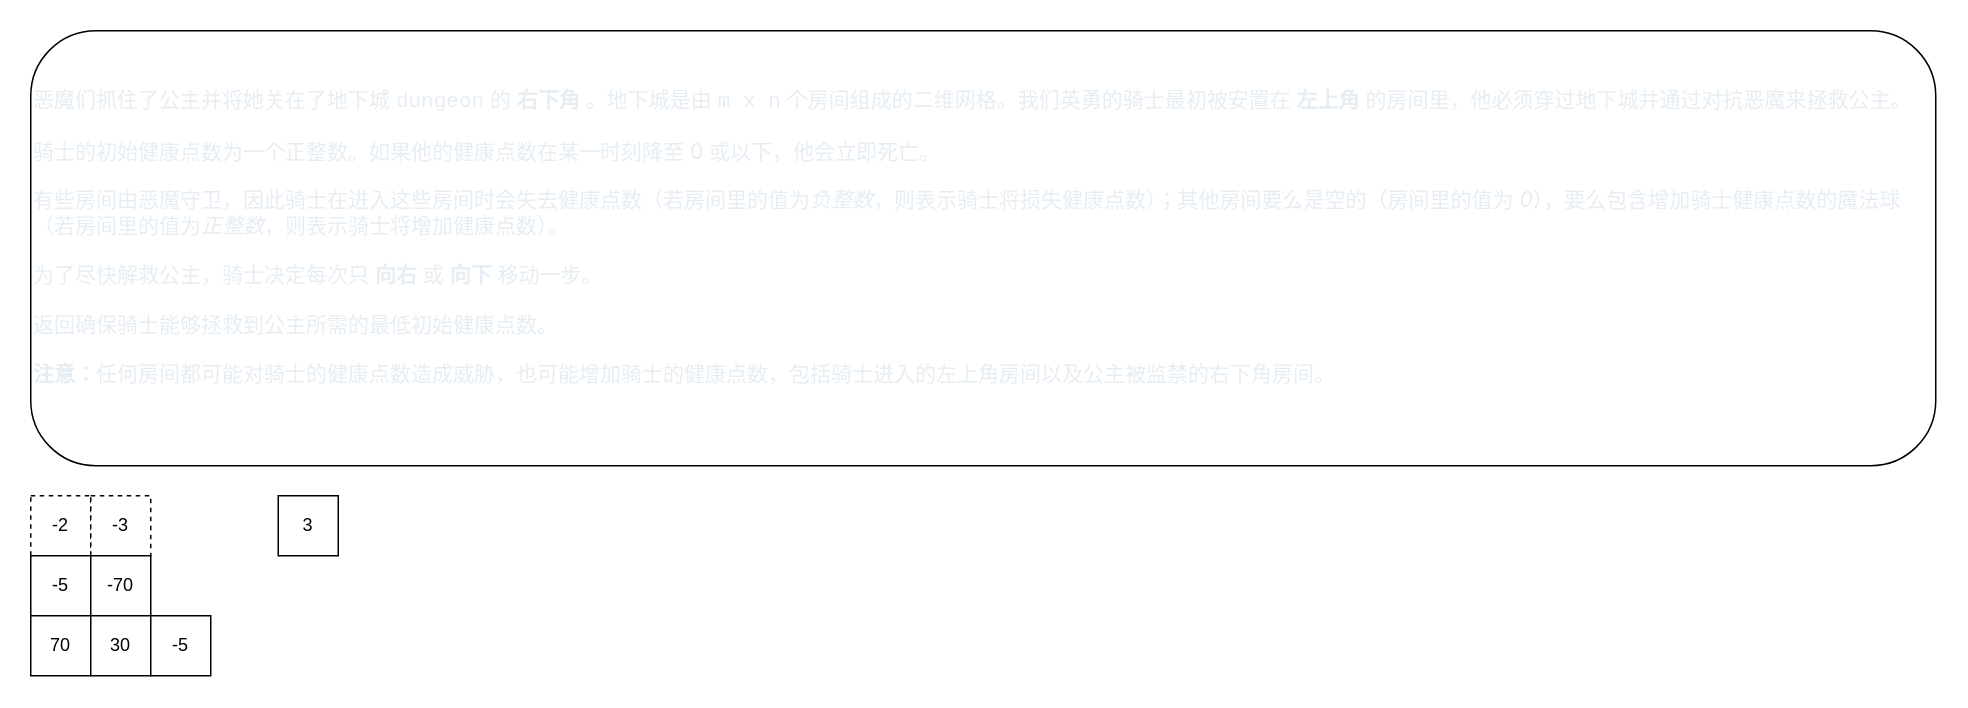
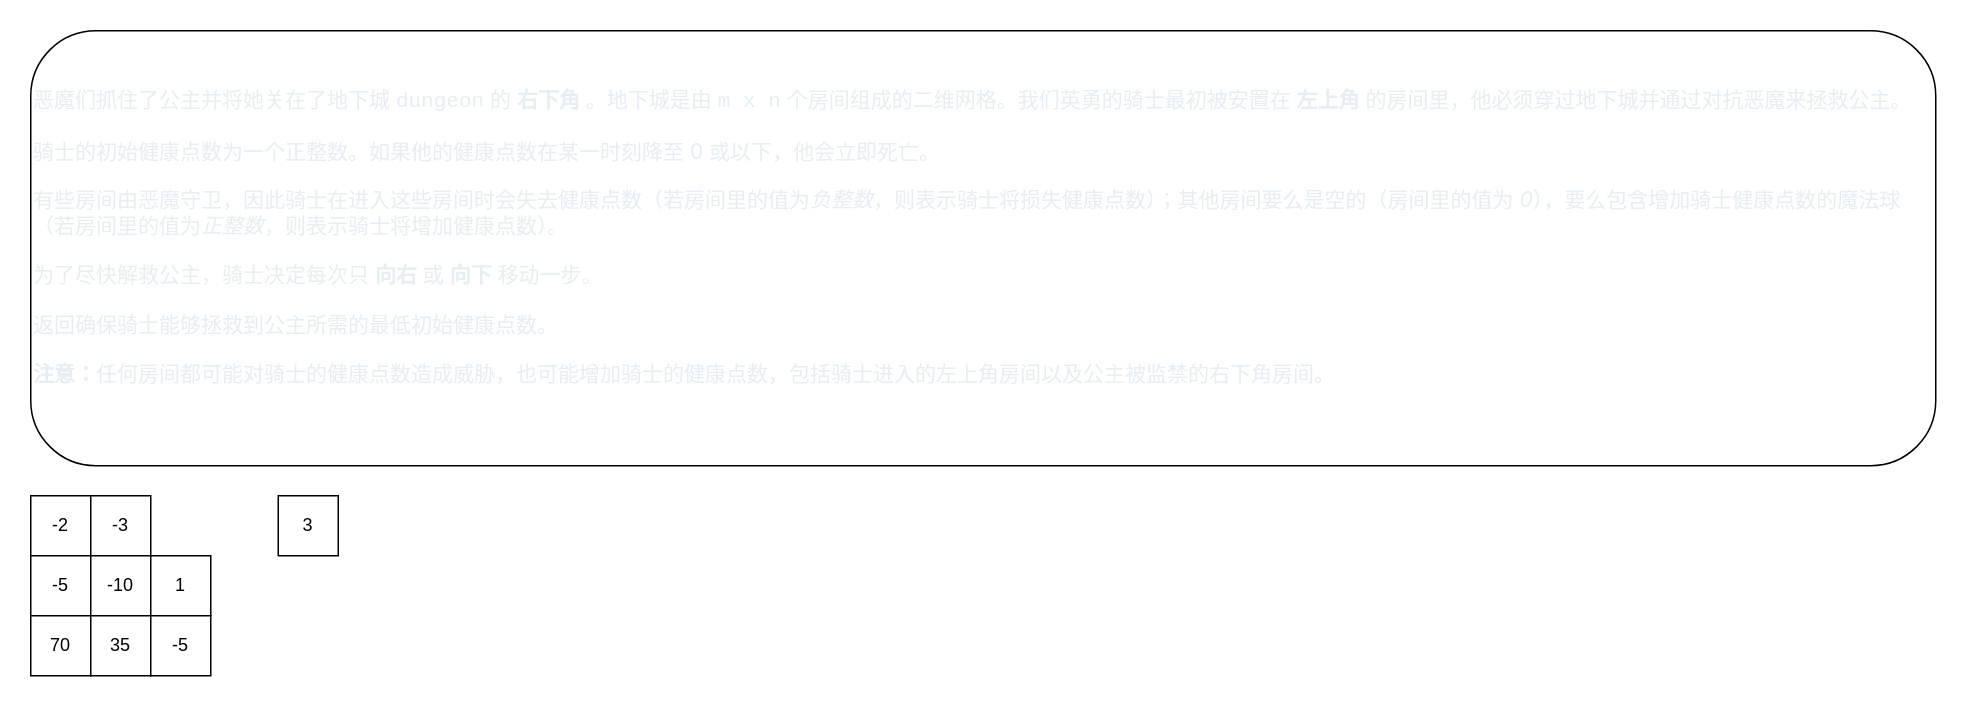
node "-2": style dashed -> solid
node "-3": style dashed -> solid
node "-70": label "-70" -> "-10"
node "1": added
node "30": label "30" -> "35"
